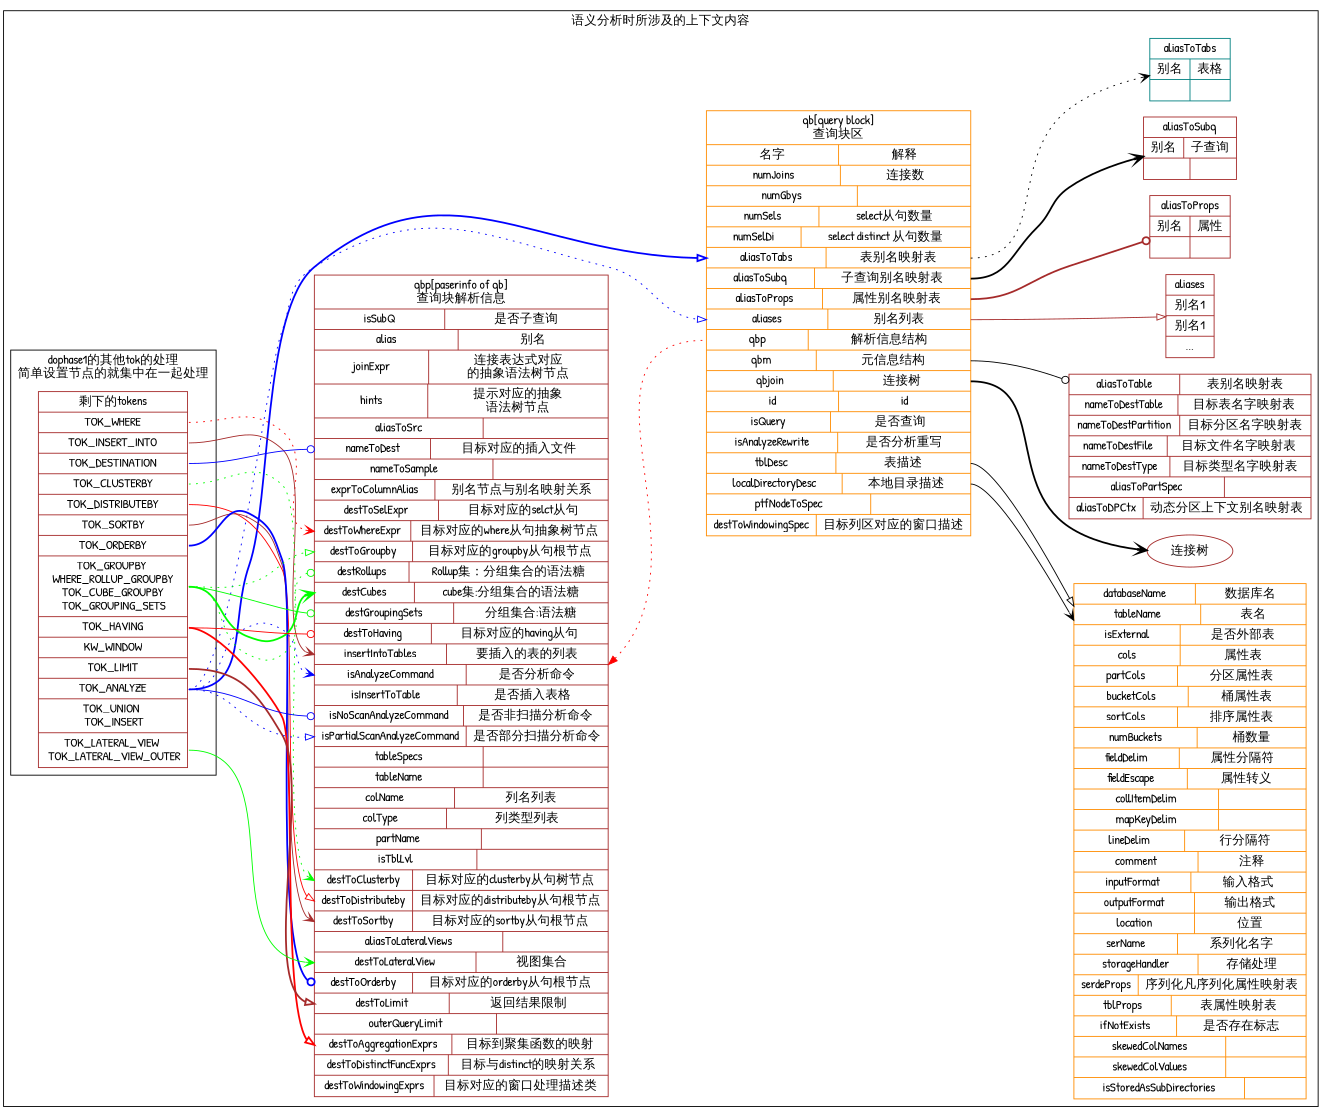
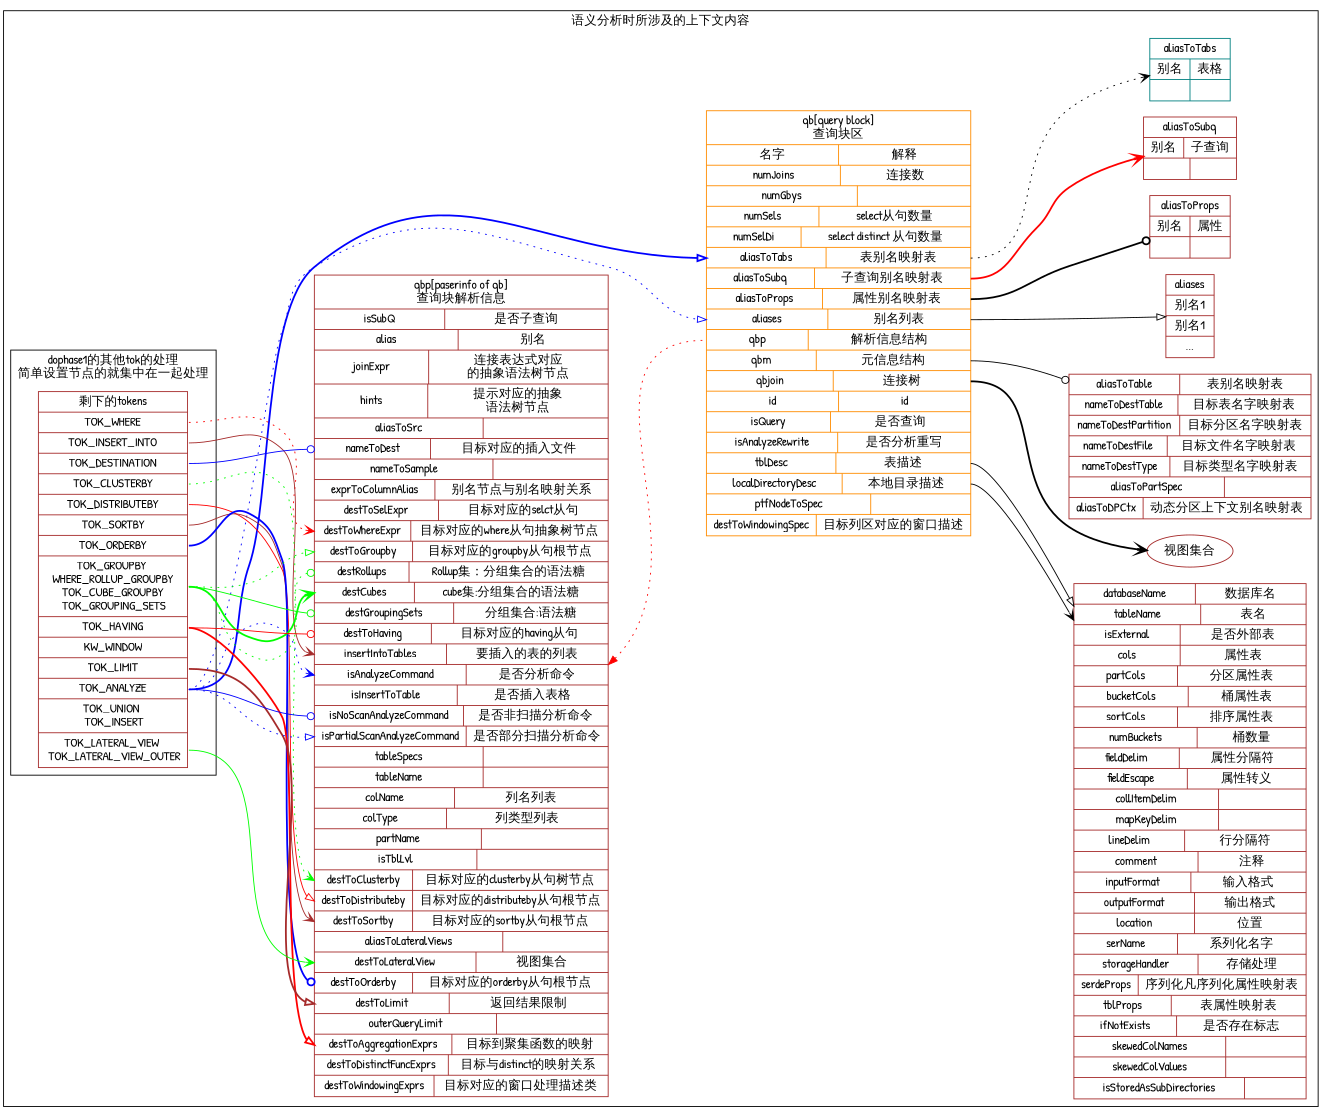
edge "qb[query block]" -> "aliasToSubq": color black -> red
edge "qb[query block]" -> "aliasToProps": color brown -> black
edge "qb[query block]" -> "aliases": color brown -> black
node "连接树": label "连接树" -> "视图集合"
node "databaseName": color darkorange -> brown
